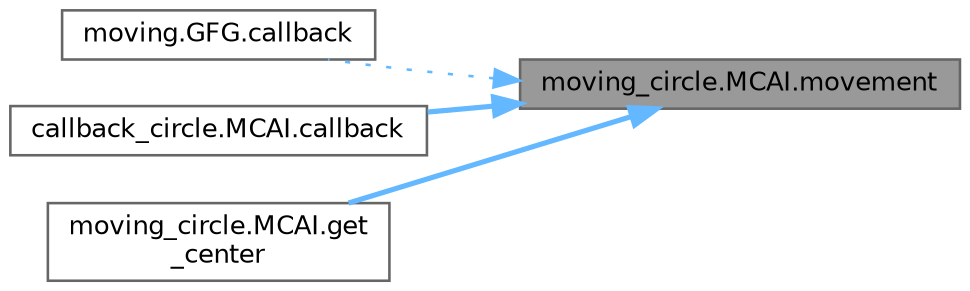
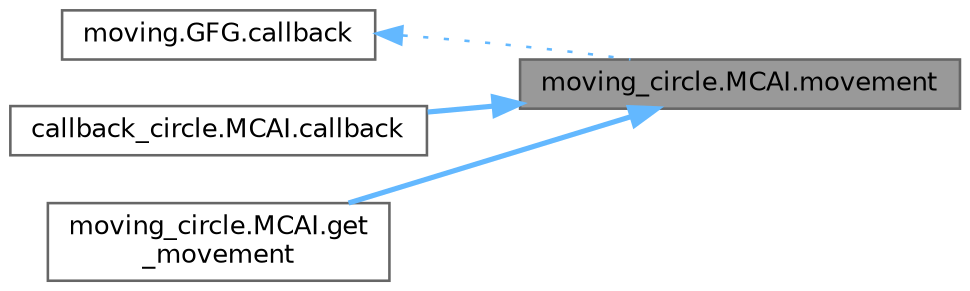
edge "moving.GFG.callback" -> "moving_circle.MCAI.movement": reversed
node "moving_circle.MCAI.get _center": label "moving_circle.MCAI.get _center" -> "moving_circle.MCAI.get _movement"
